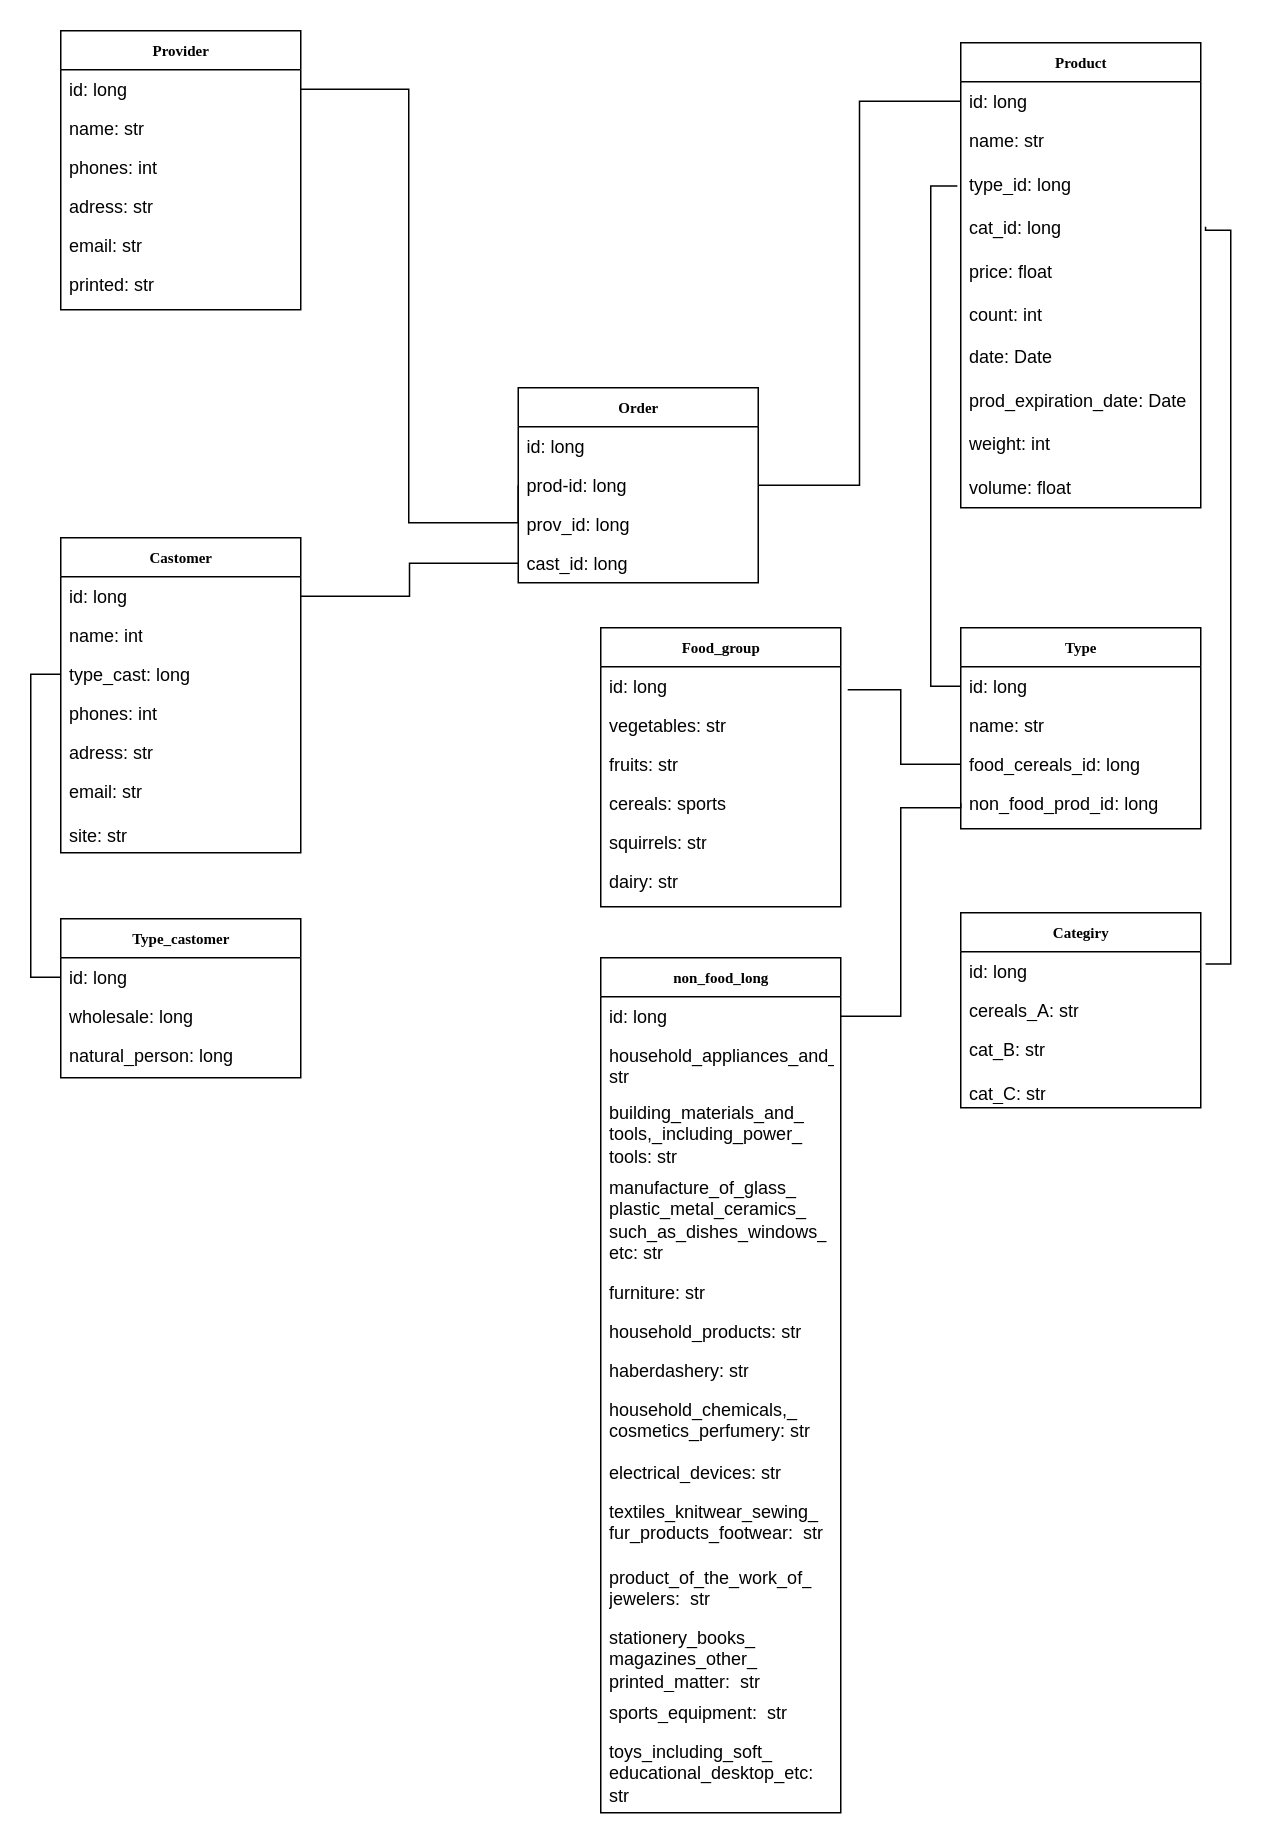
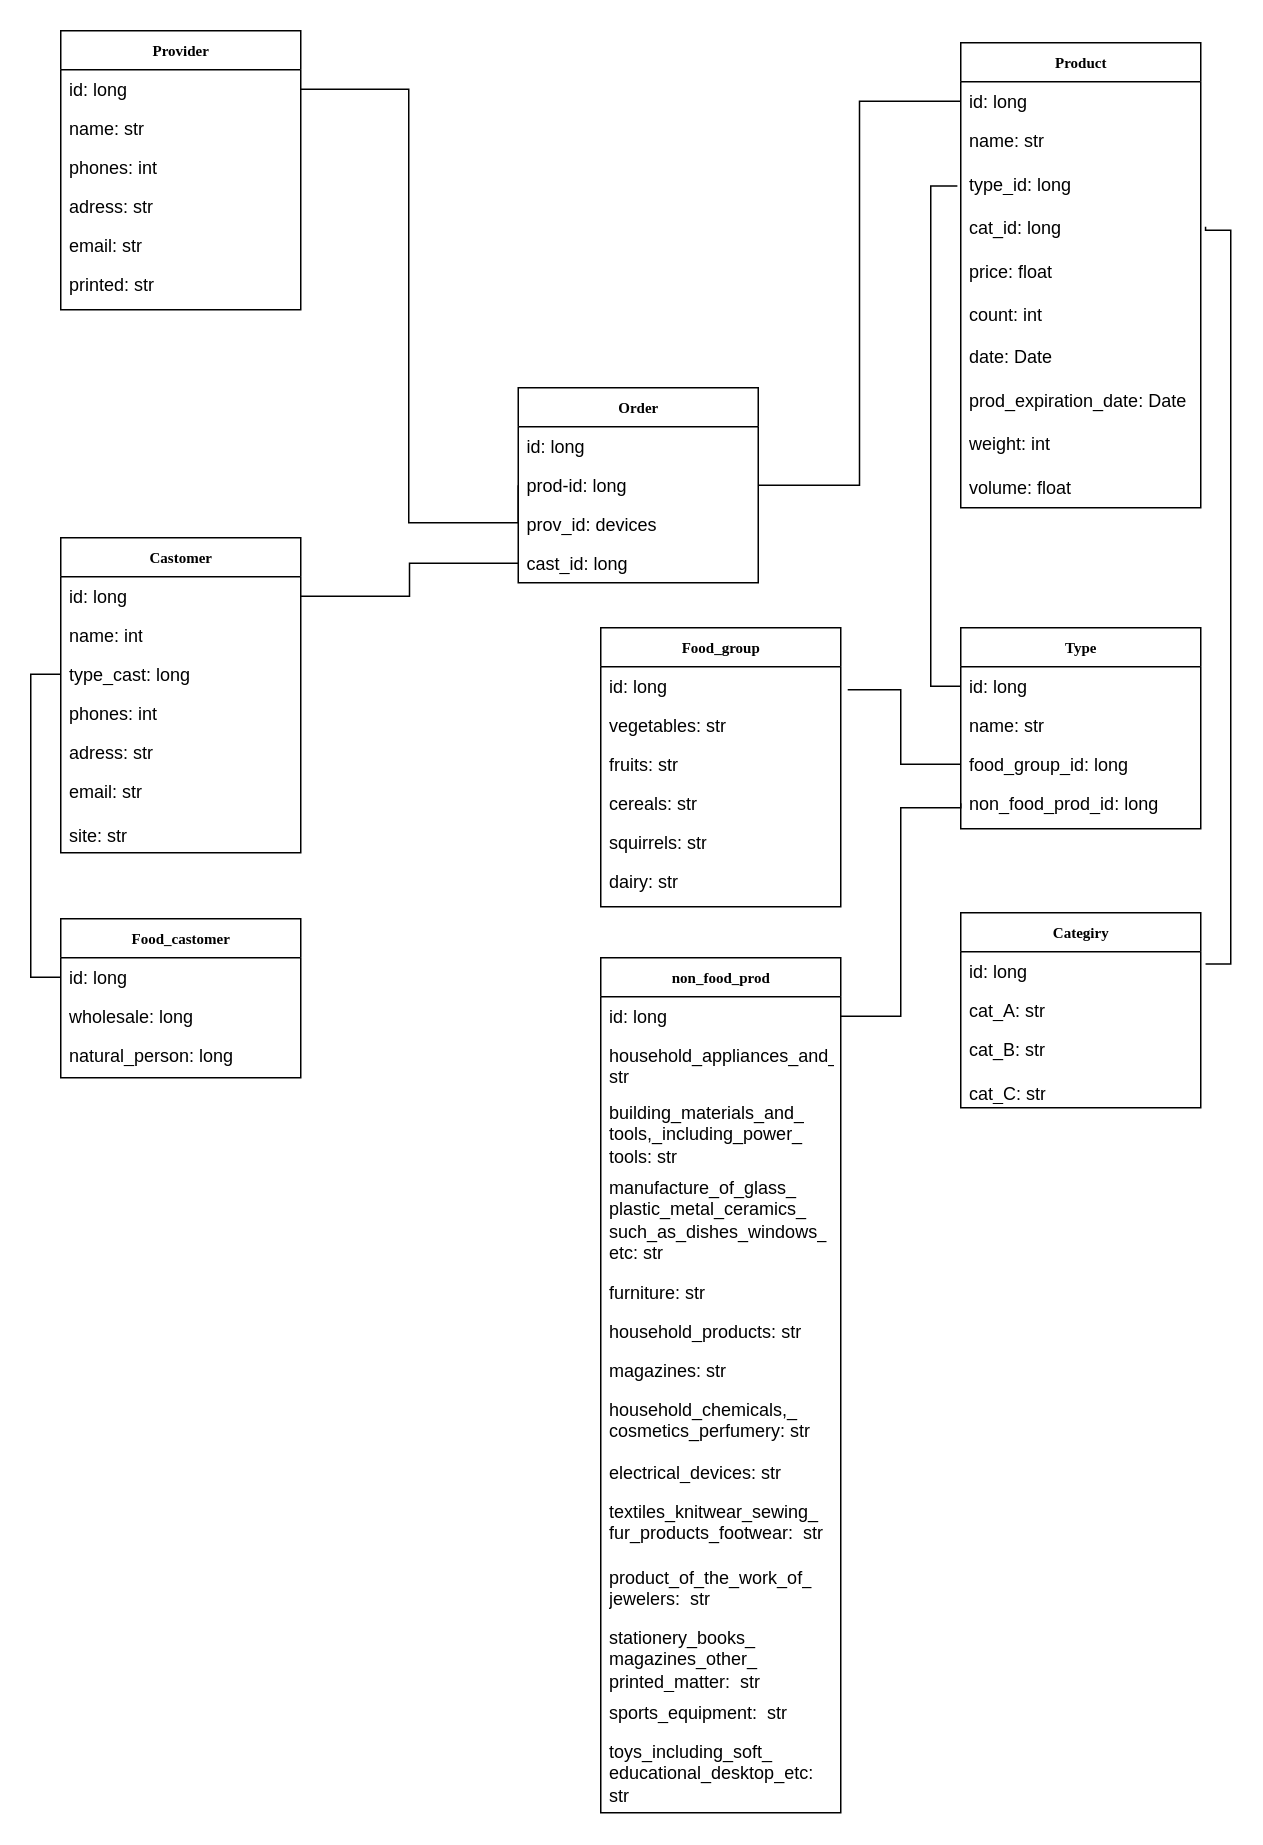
node "prov_id: long": label "prov_id: long" -> "prov_id: devices"
node "food_cereals_id: long": label "food_cereals_id: long" -> "food_group_id: long"
node "cereals: sports": label "cereals: sports" -> "cereals: str"
node "Type_castomer": label "Type_castomer" -> "Food_castomer"
node "non_food_long": label "non_food_long" -> "non_food_prod"
node "cereals_A: str": label "cereals_A: str" -> "cat_A: str"
node "haberdashery: str": label "haberdashery: str" -> "magazines: str"
